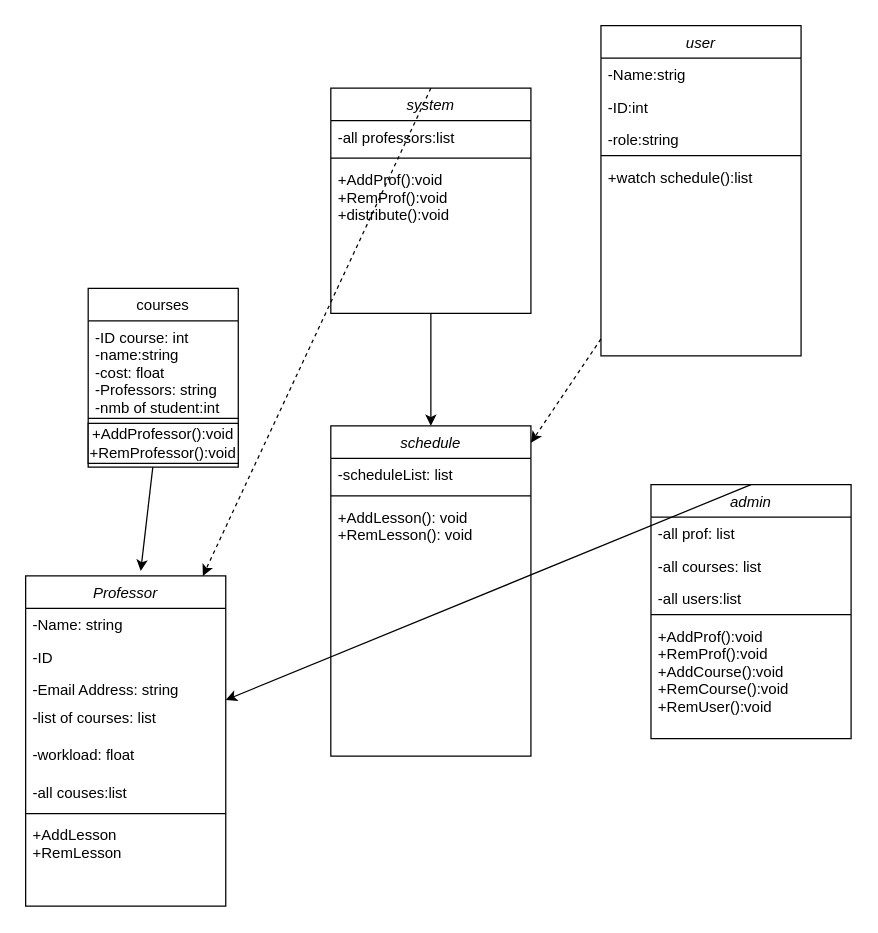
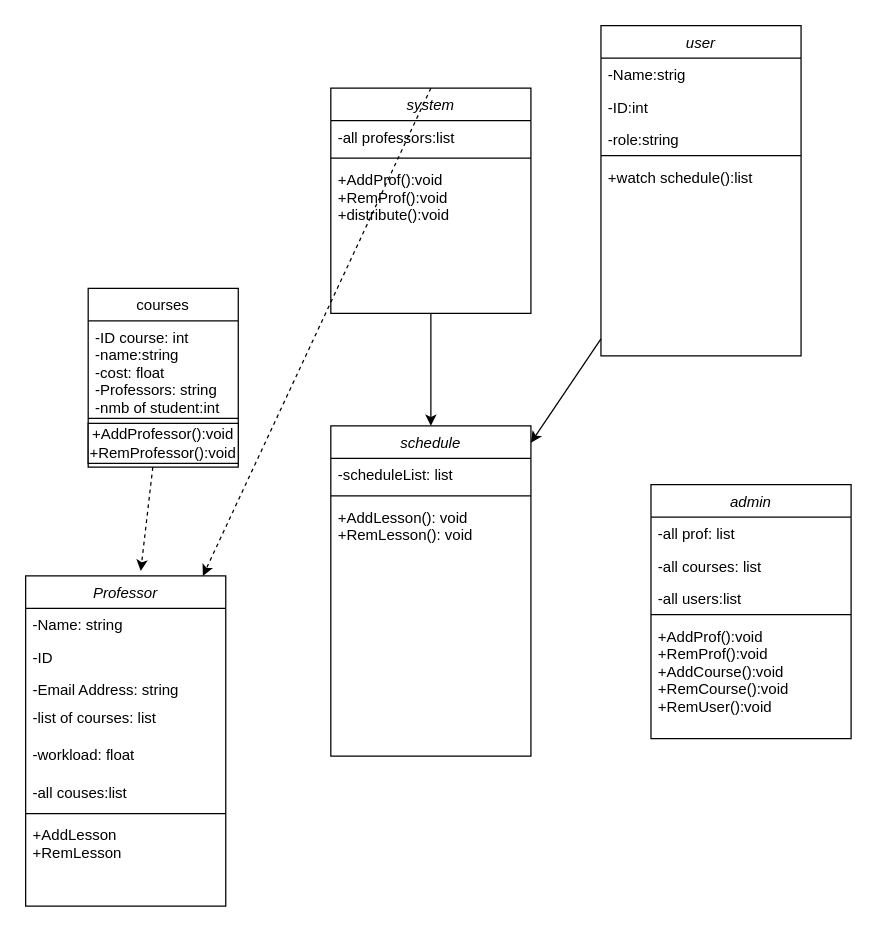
edge "user" -> "schedule": style dashed -> solid
edge "courses" -> "Professor": style solid -> dashed
edge "admin" -> "Professor": removed
